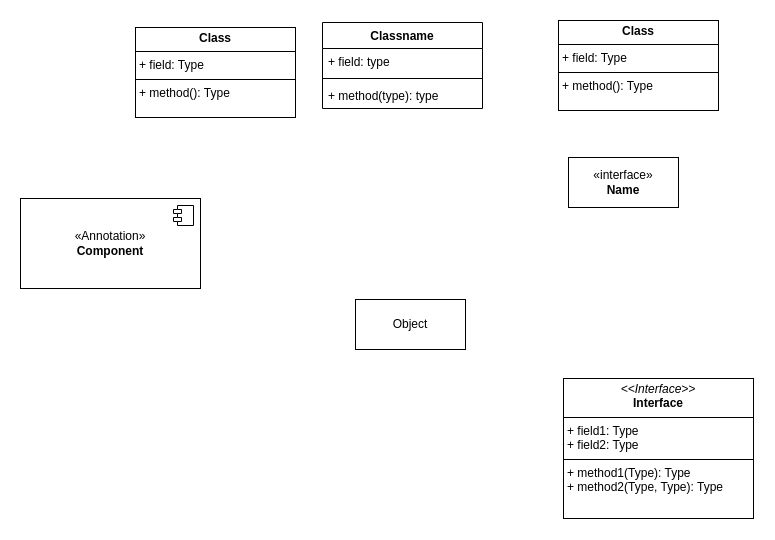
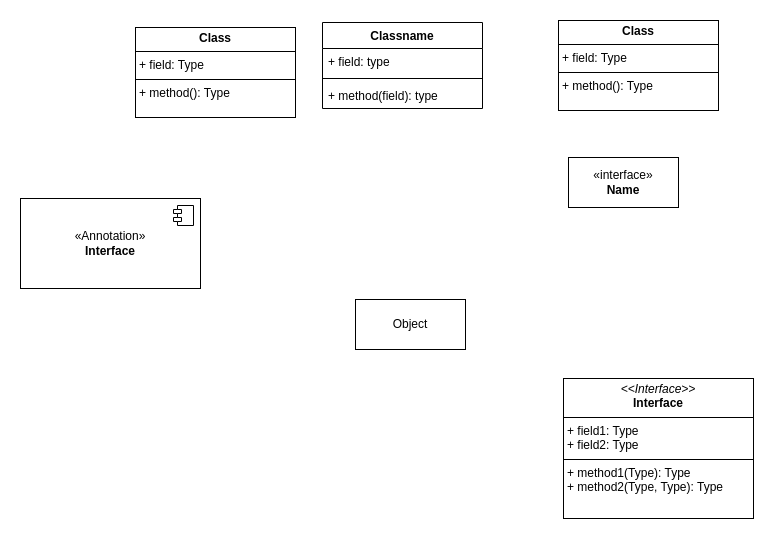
node "+ method(type): type": label "+ method(type): type" -> "+ method(field): type"
node "«Annotation» Component": label "«Annotation» Component" -> "«Annotation» Interface"
